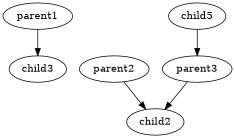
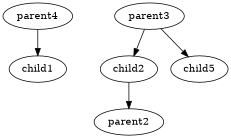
node "parent1": label "parent1" -> "parent4"
edge "child5" -> "parent3": reversed
node "child3": label "child3" -> "child1"
edge "parent2" -> "child2": reversed
